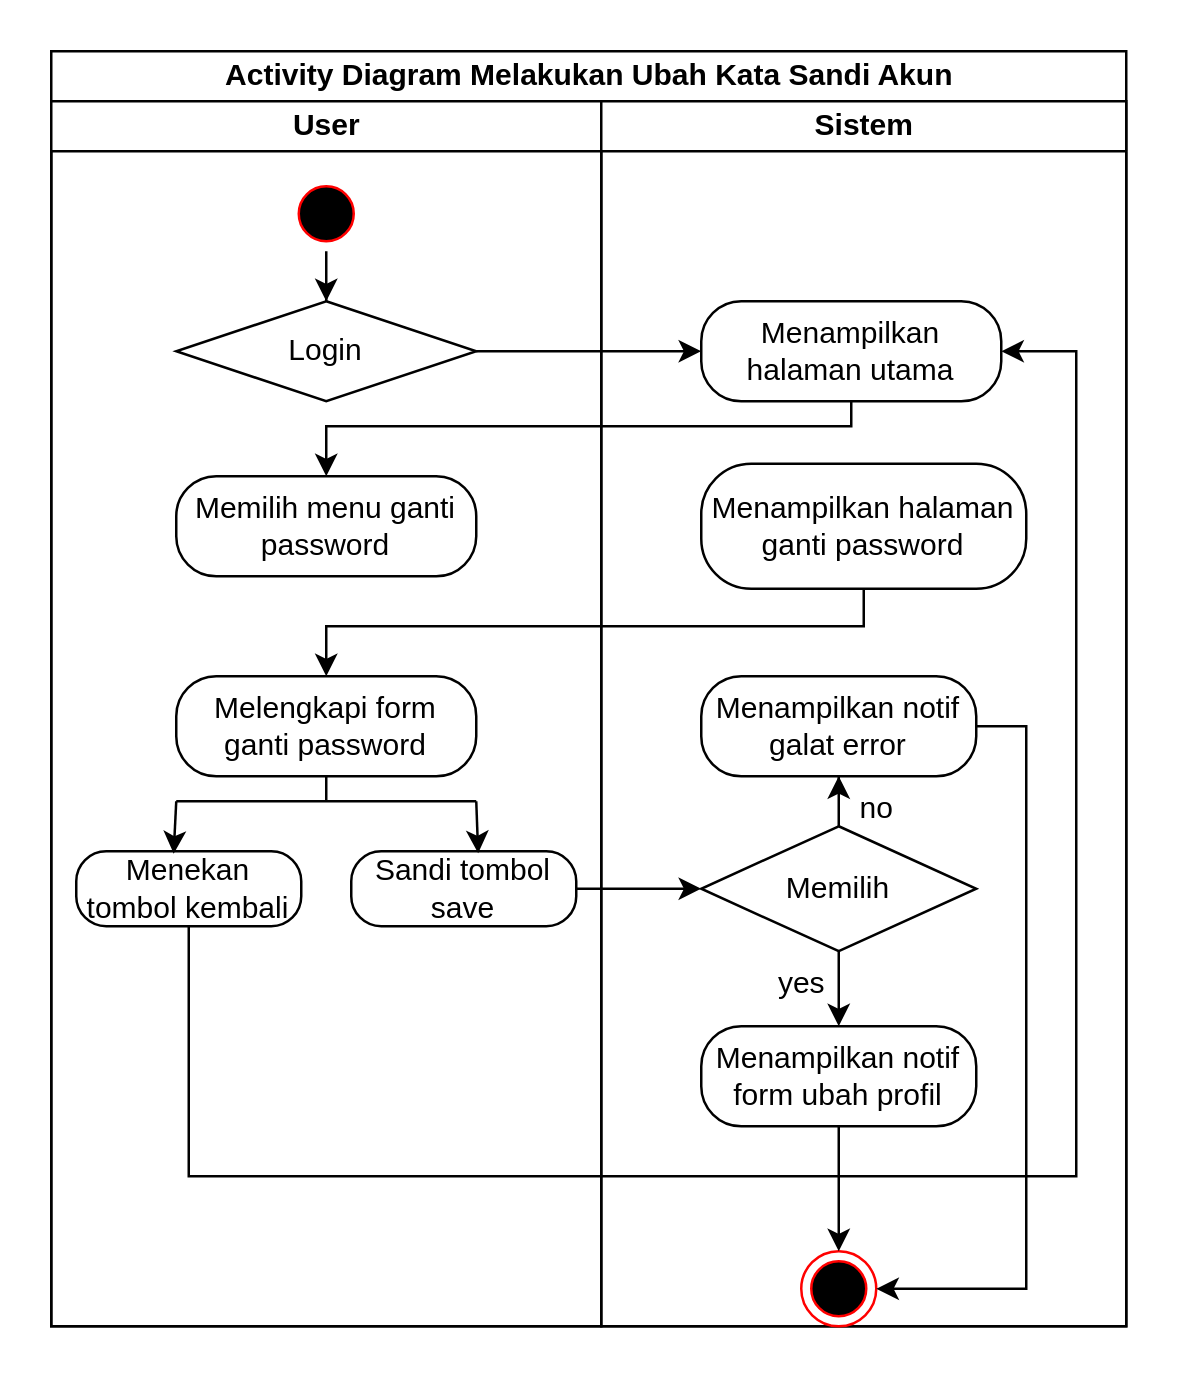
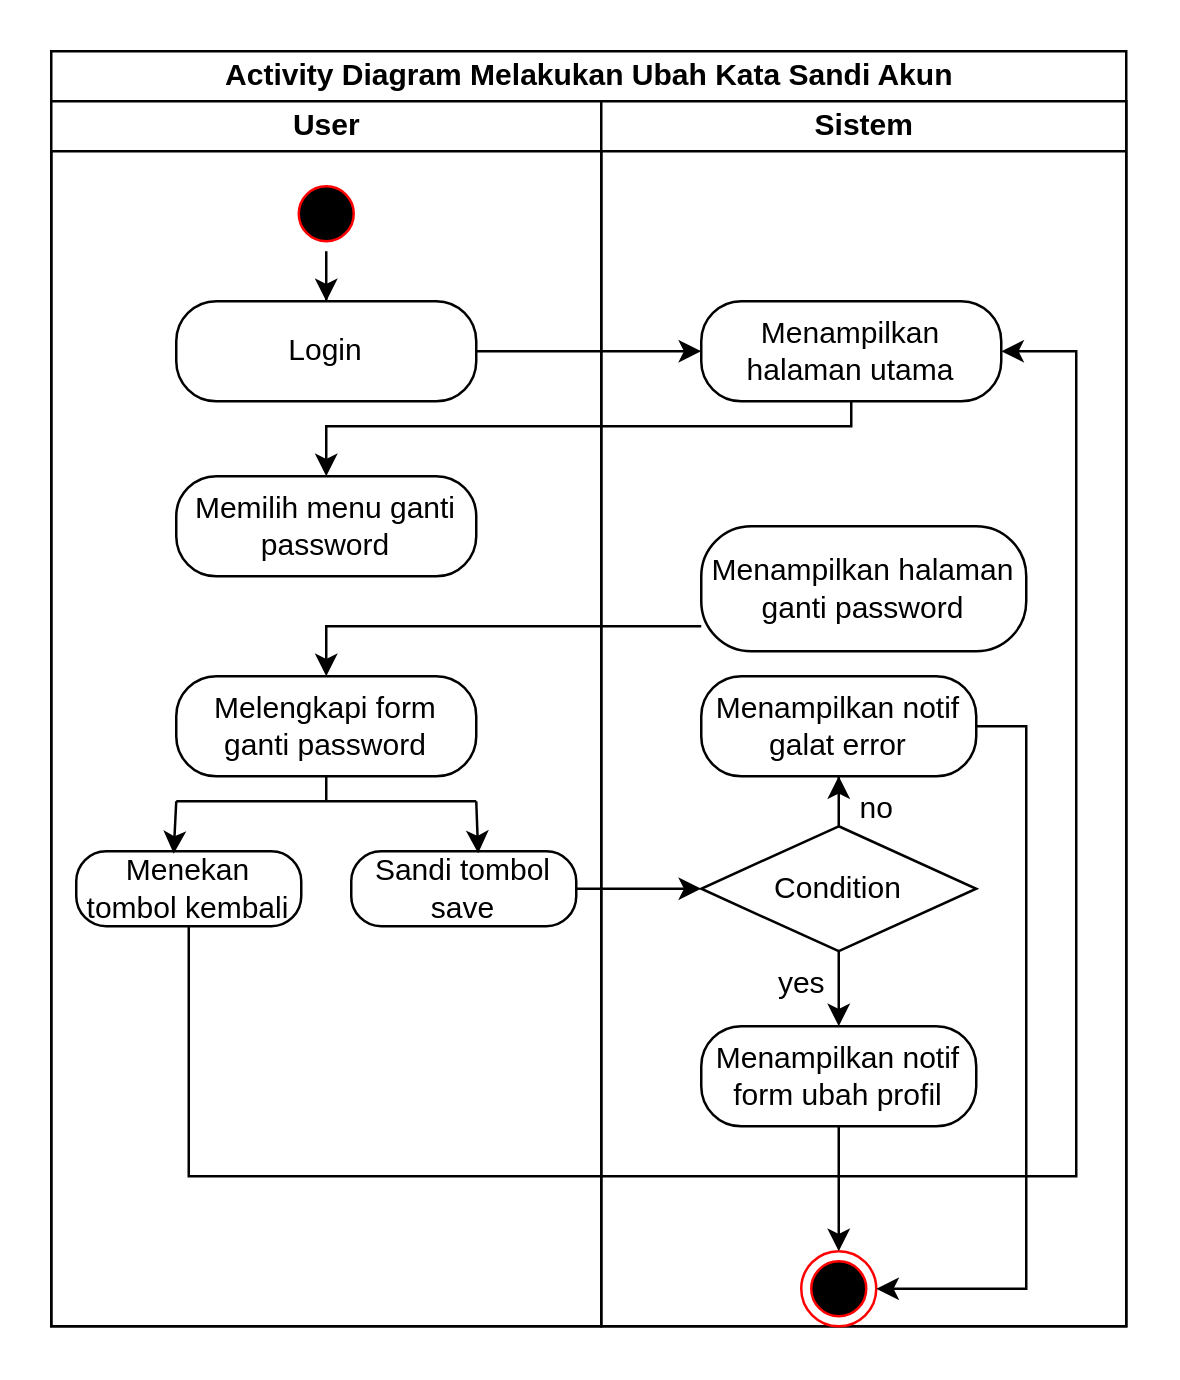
node "Login": shape diamond -> rounded rectangle
node "Menampilkan halaman ganti password": moved (864, 526) -> (864, 589)
node "Memilih": label "Memilih" -> "Condition"
